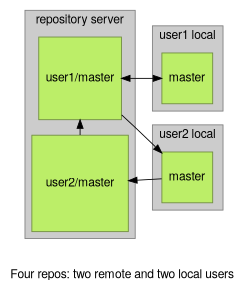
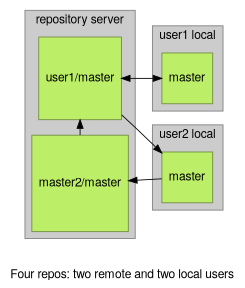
node "user2/master": label "user2/master" -> "master2/master"
